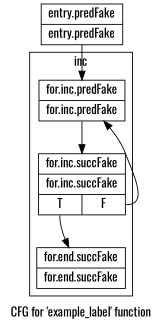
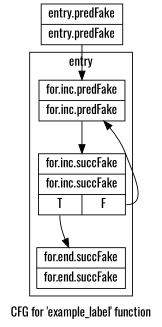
cluster "inc": label "inc" -> "entry"
